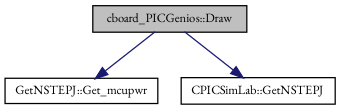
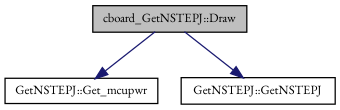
node "cboard_PICGenios::Draw": label "cboard_PICGenios::Draw" -> "cboard_GetNSTEPJ::Draw"
node "CPICSimLab::GetNSTEPJ": label "CPICSimLab::GetNSTEPJ" -> "GetNSTEPJ::GetNSTEPJ"
